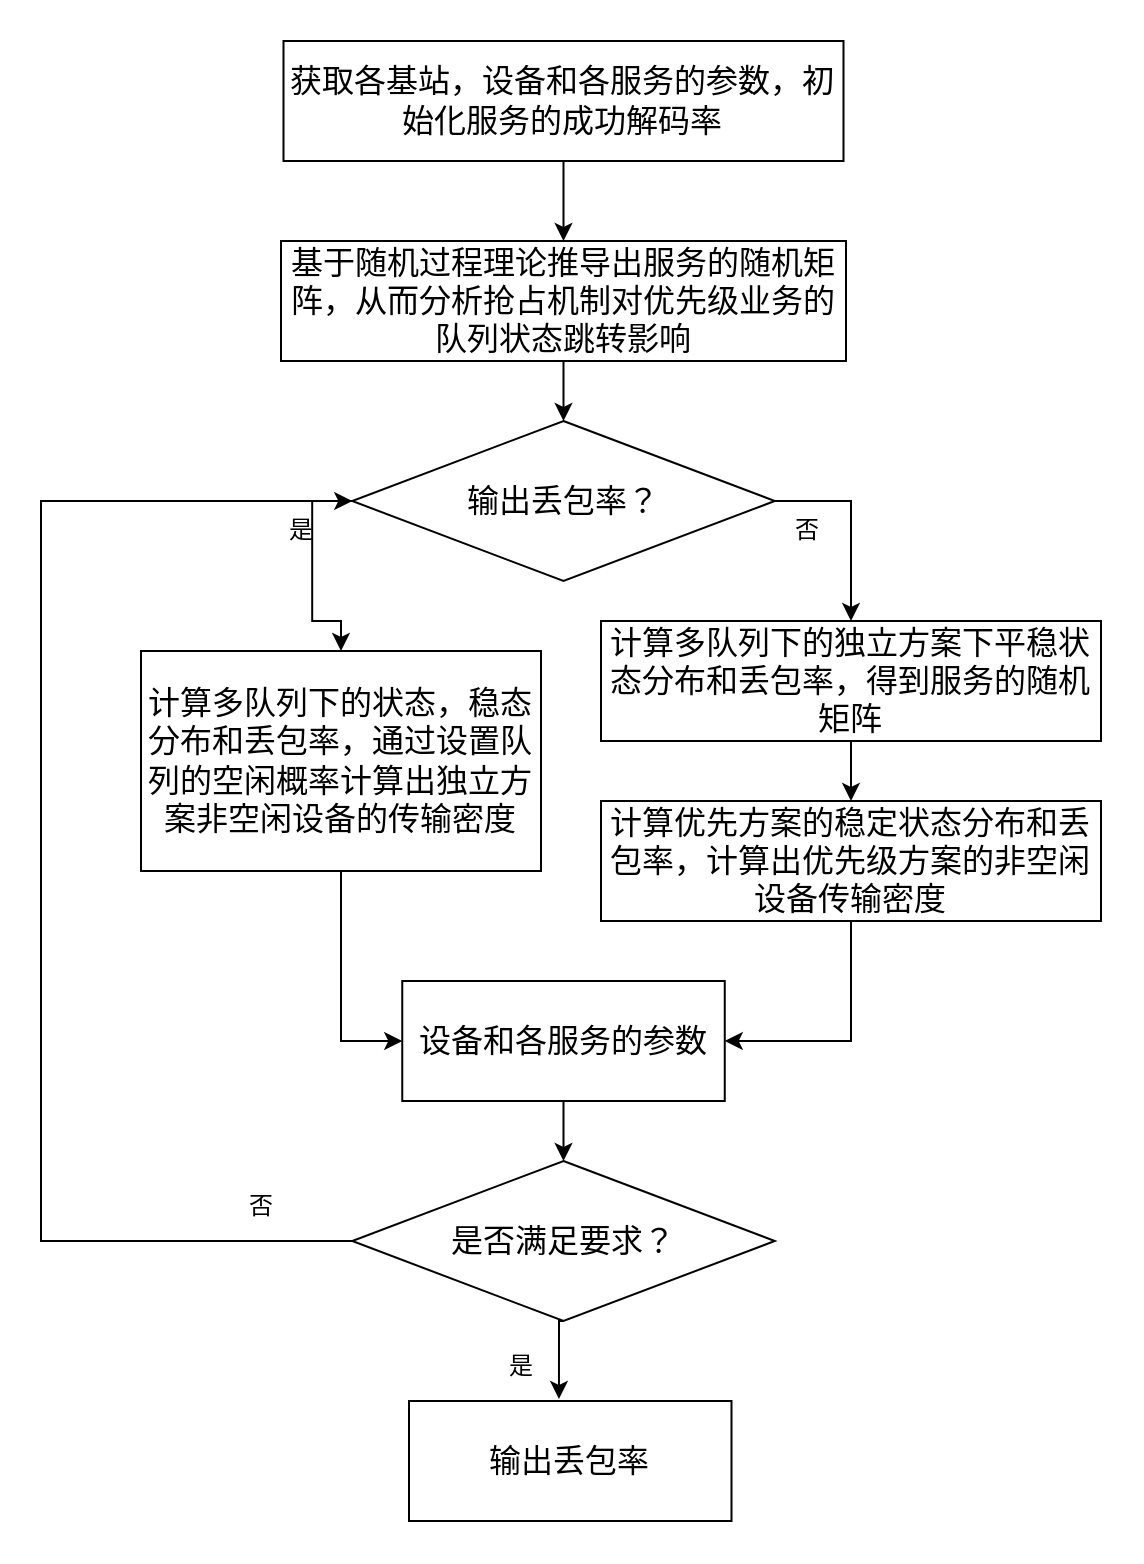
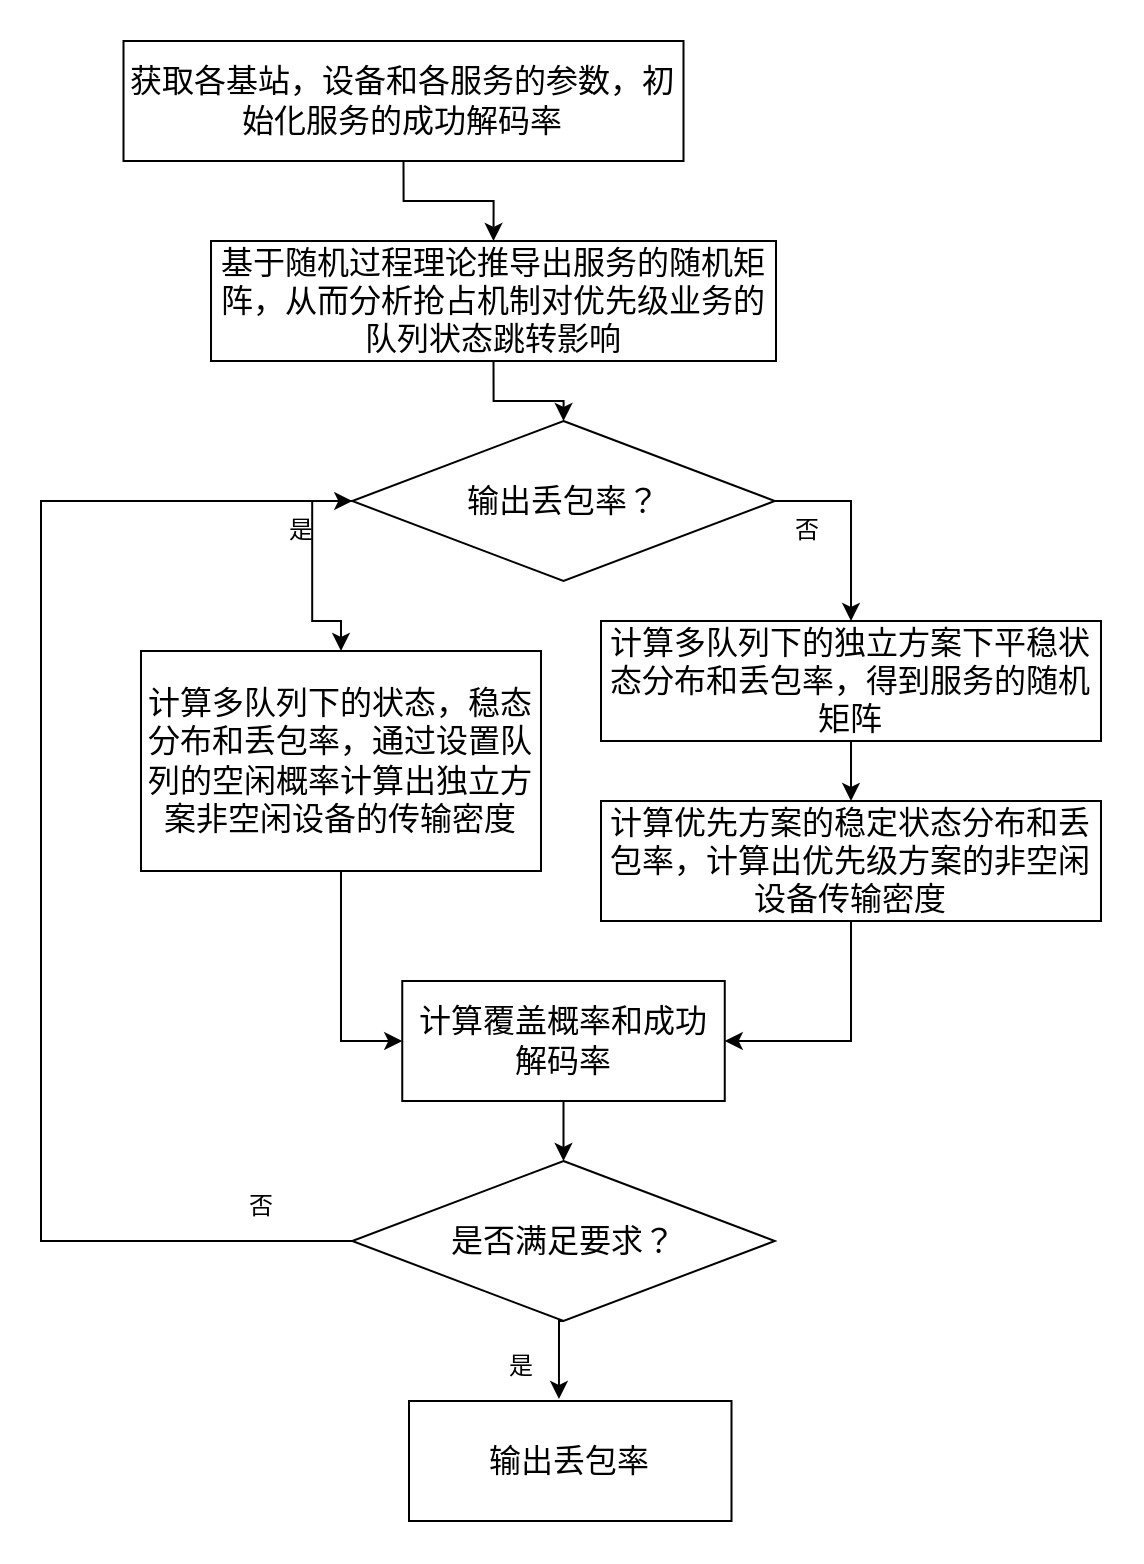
node "获取各基站，设备和各服务的参数，初始化服务的成功解码率": moved (564, 101) -> (404, 101)
node "基于随机过程理论推导出服务的随机矩阵，从而分析抢占机制对优先级业务的队列状态跳转影响": moved (564, 301) -> (494, 301)
node "设备和各服务的参数": label "设备和各服务的参数" -> "计算覆盖概率和成功解码率"
